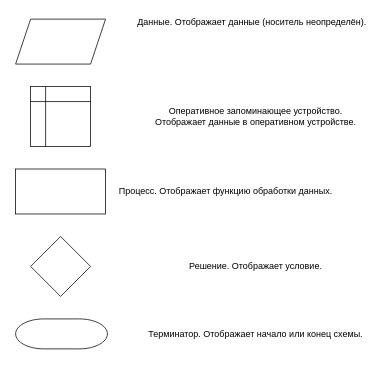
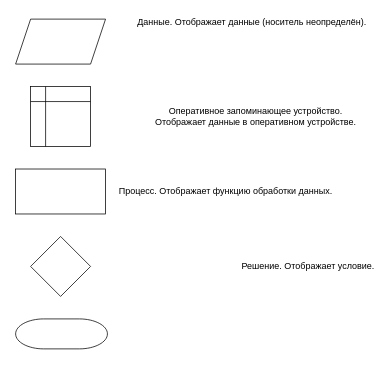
node "Решение. Отображает условие.": moved (255, 267) -> (308, 267)
node "Терминатор. Отображает начало или конец схемы.": removed
